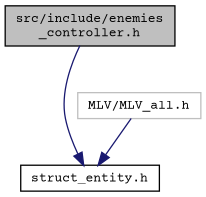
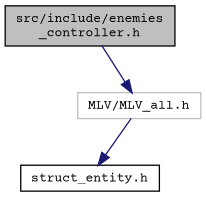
edge "src/include/enemies _controller.h" -> "struct_entity.h": now "src/include/enemies _controller.h" -> "MLV/MLV_all.h"
